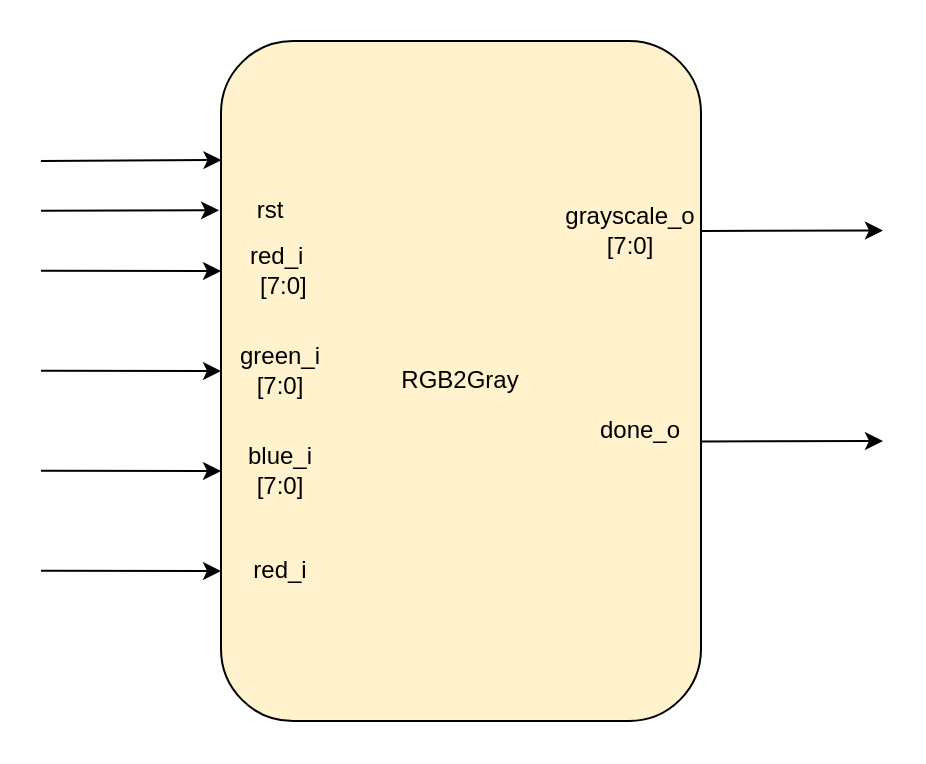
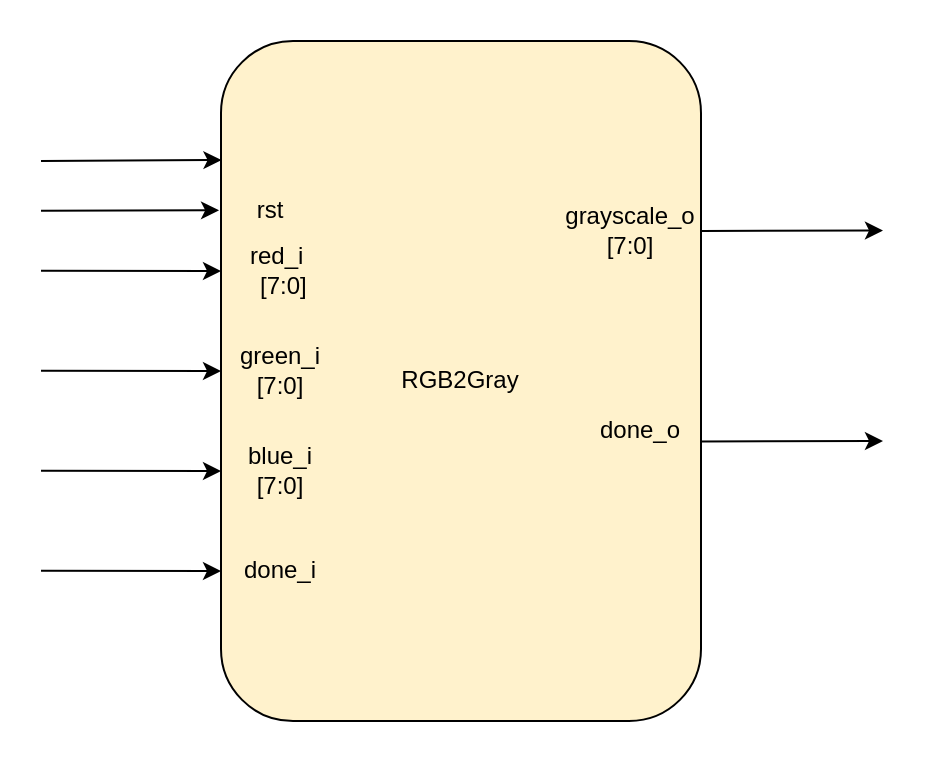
node "red_i": label "red_i" -> "done_i"
